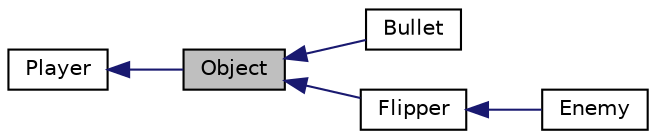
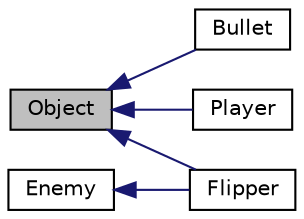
edge "Object" -> "Player": reversed
edge "Enemy" -> "Flipper": reversed
